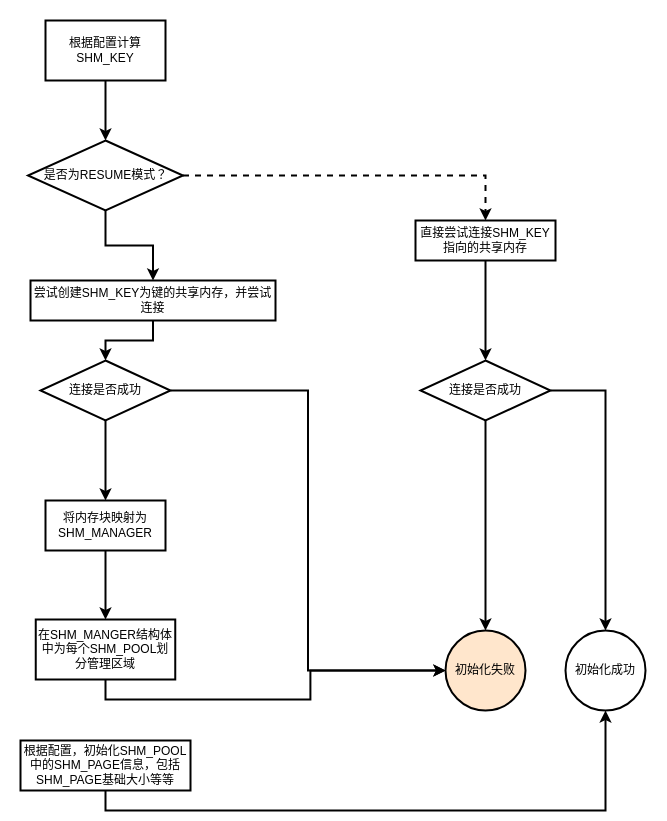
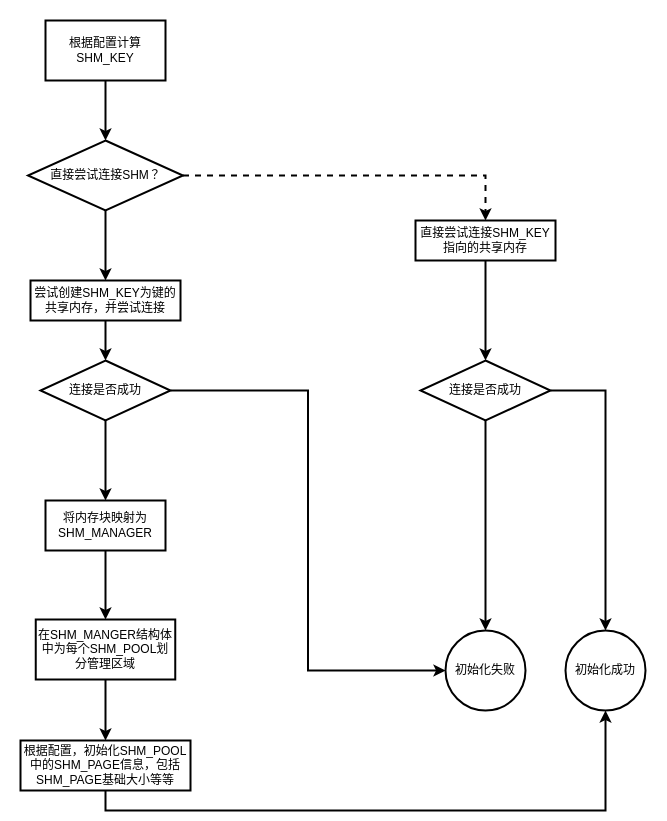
node "是否为RESUME模式？": label "是否为RESUME模式？" -> "直接尝试连接SHM？"
node "尝试创建SHM_KEY为键的共享内存，并尝试连接": size 245x40 -> 150x40
node "初始化失败": fillcolor #ffe6cc -> #ffffff
edge "在SHM_MANGER结构体中为每个SHM_POOL划分管理区域" -> "初始化失败": now "在SHM_MANGER结构体中为每个SHM_POOL划分管理区域" -> "根据配置，初始化SHM_POOL中的SHM_PAGE信息，包括SHM_PAGE基础大小等等"
